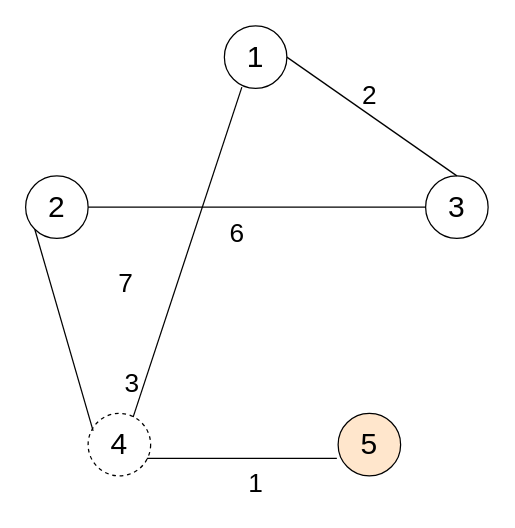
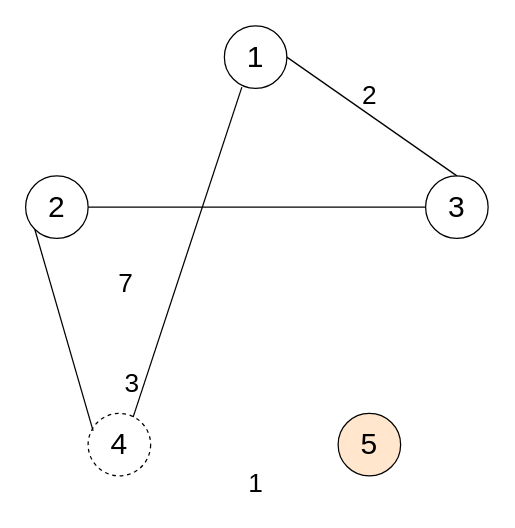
node "6": removed
edge "4" -- "5": removed
